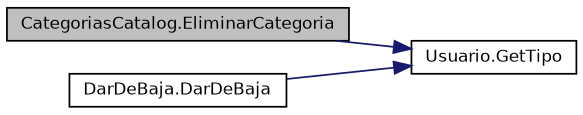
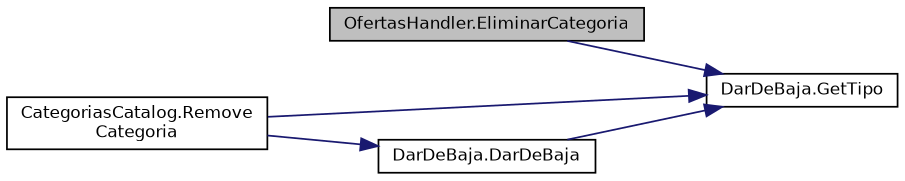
node "CategoriasCatalog.EliminarCategoria": label "CategoriasCatalog.EliminarCategoria" -> "OfertasHandler.EliminarCategoria"
node "Usuario.GetTipo": label "Usuario.GetTipo" -> "DarDeBaja.GetTipo"
node "CategoriasCatalog.Remove Categoria": added
